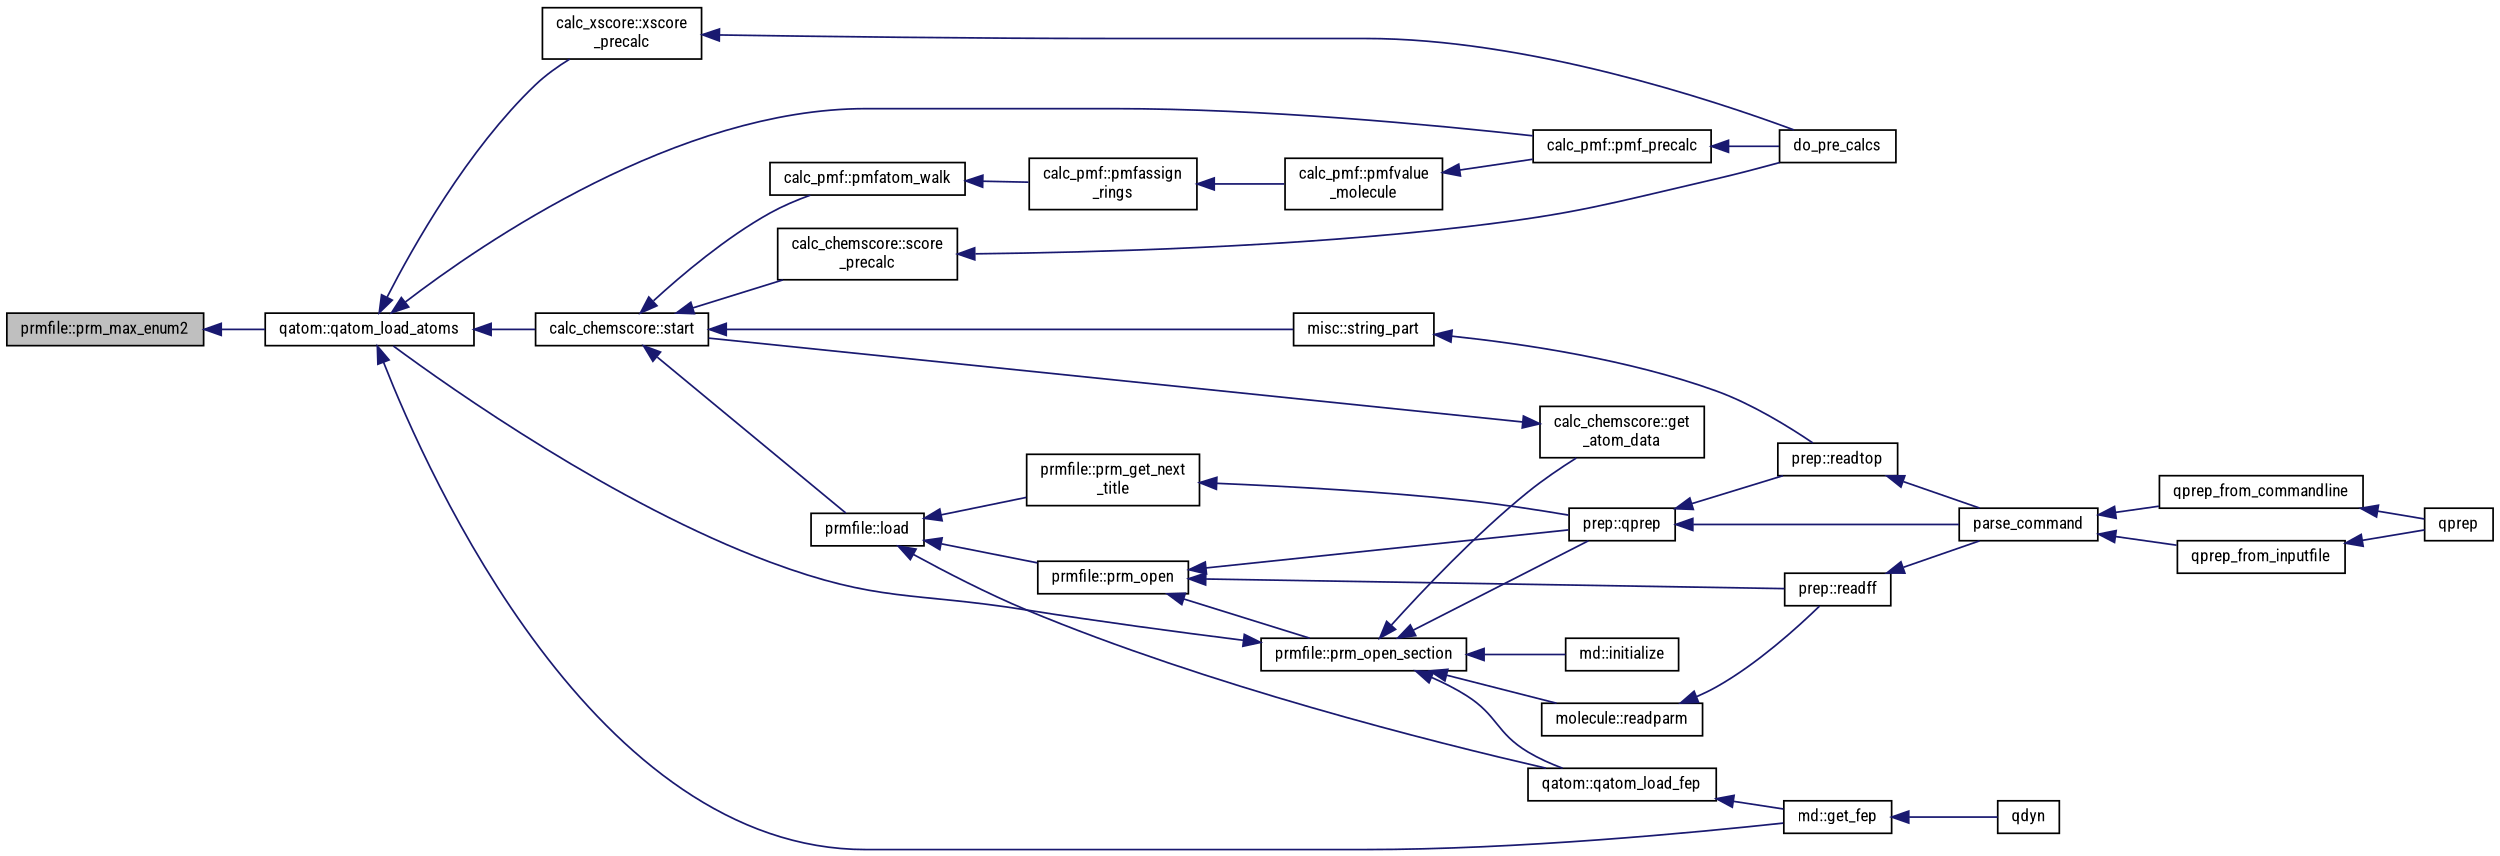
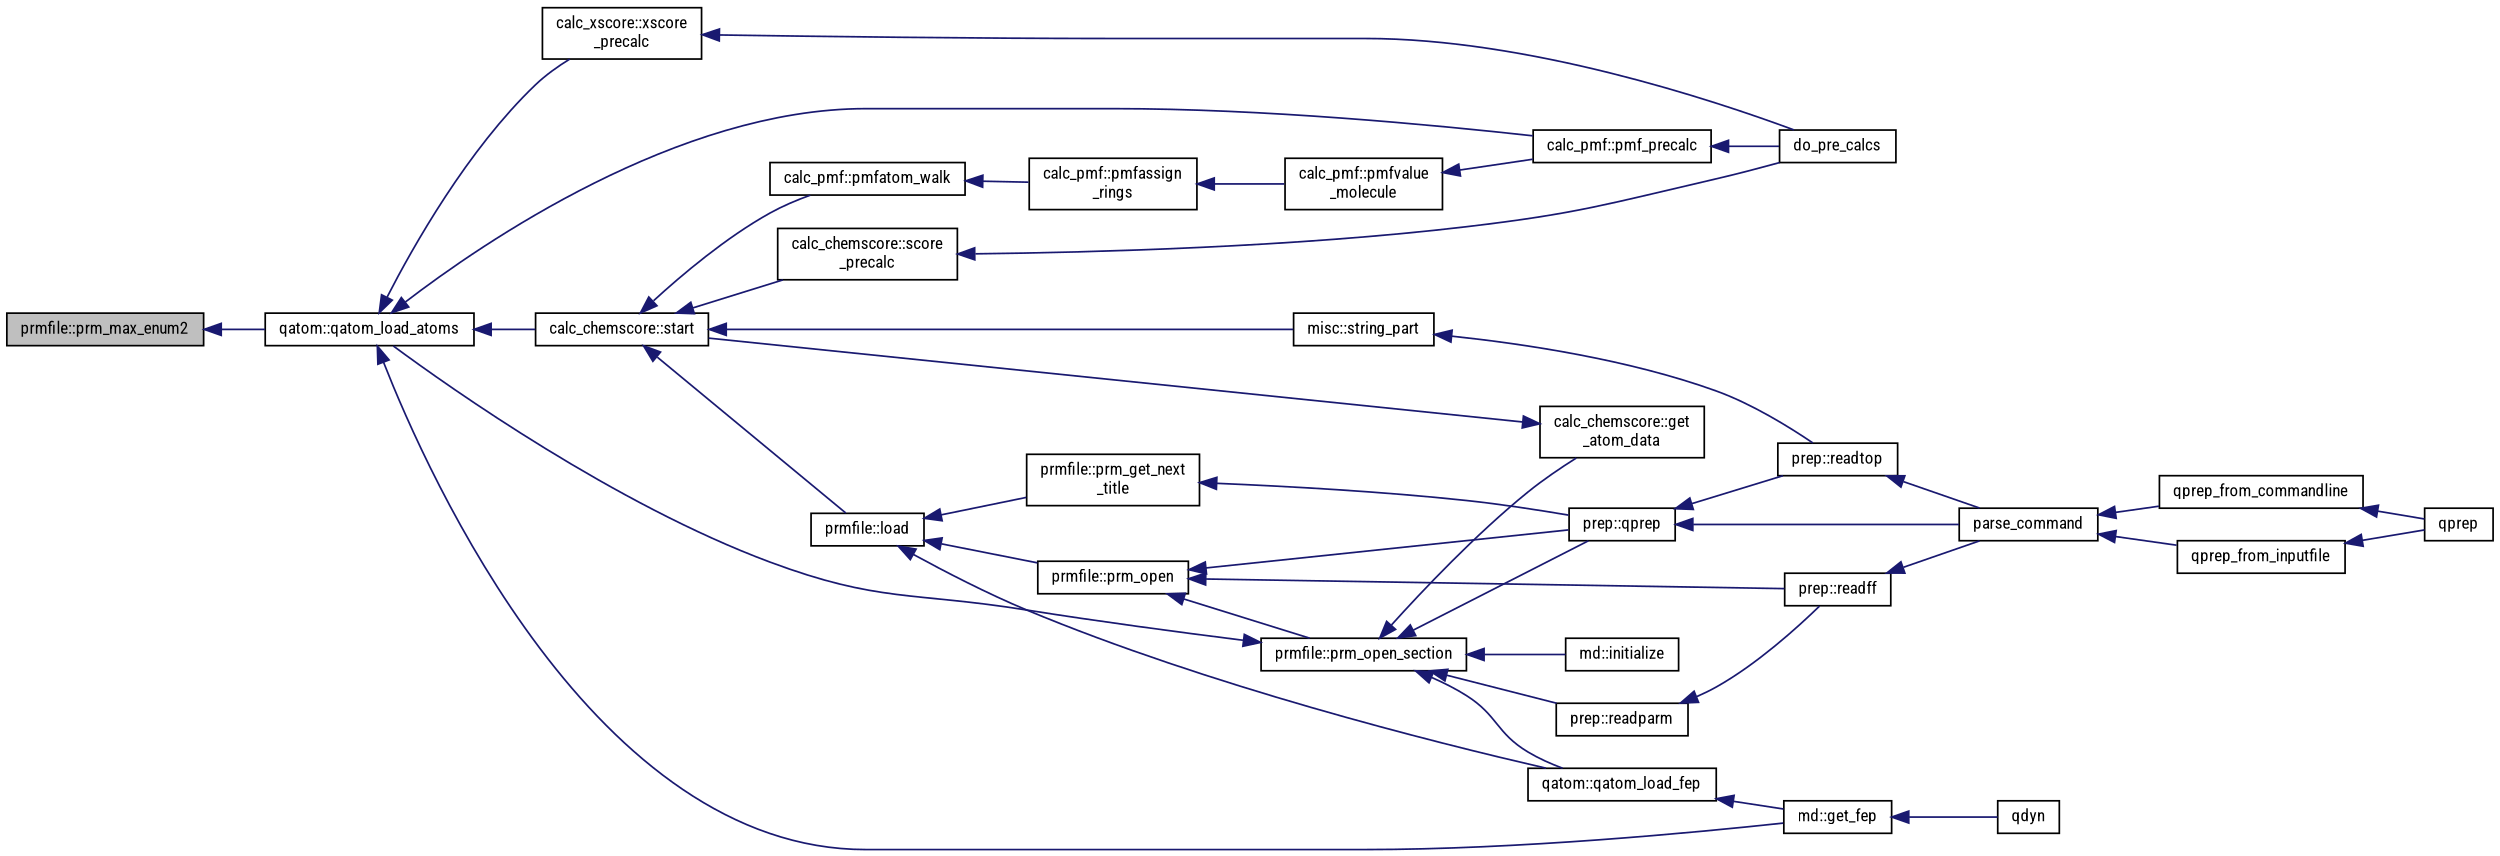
node "molecule::readparm": label "molecule::readparm" -> "prep::readparm"
